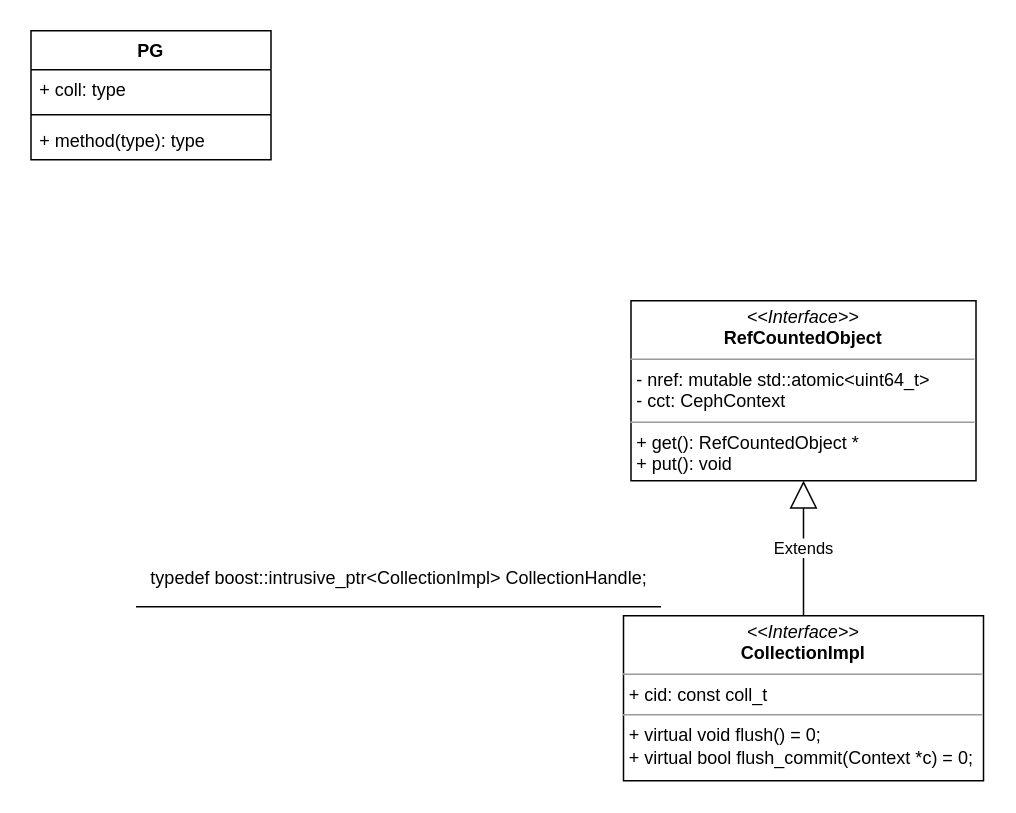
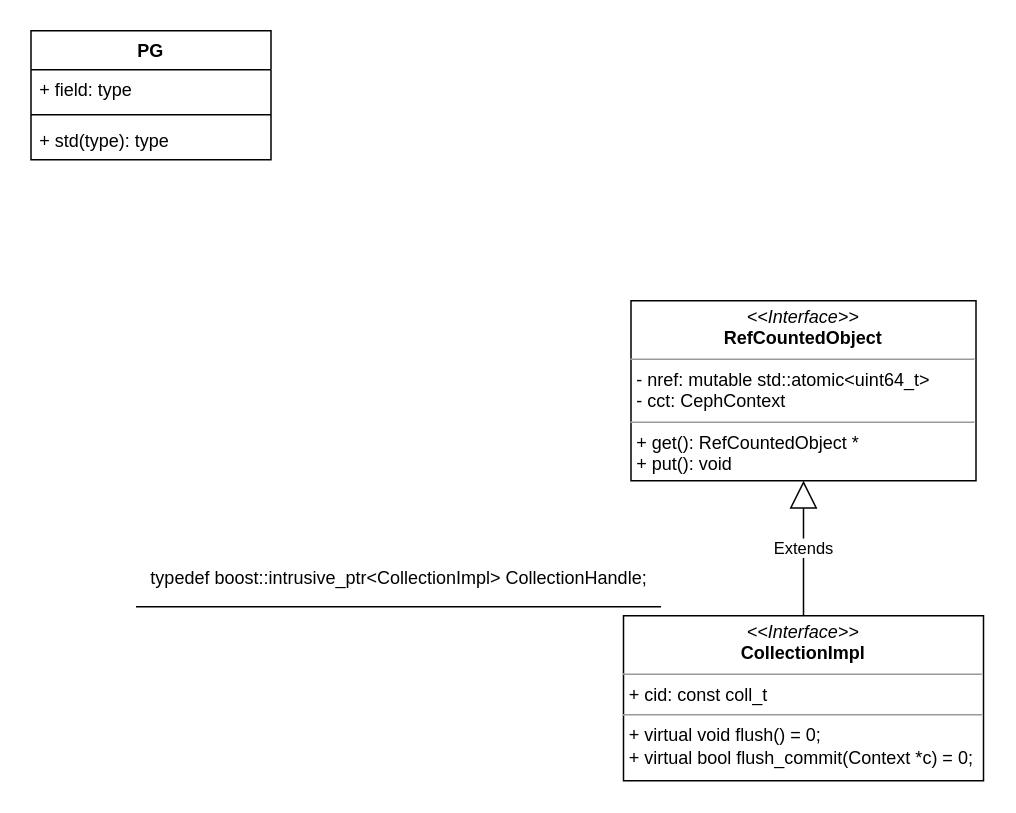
node "+ coll: type": label "+ coll: type" -> "+ field: type"
node "+ method(type): type": label "+ method(type): type" -> "+ std(type): type"
